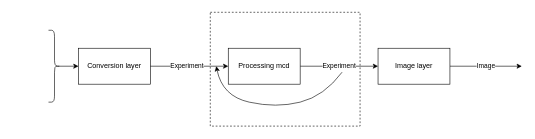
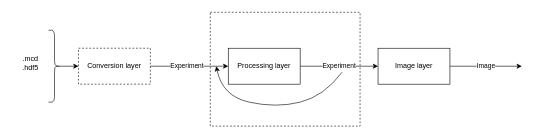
node ".mcd .hdf5": added
node "Conversion layer": style solid -> dashed
node "Processing mcd": label "Processing mcd" -> "Processing layer"
